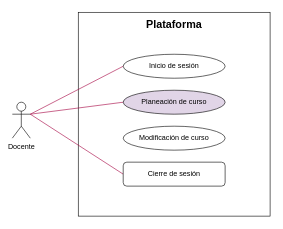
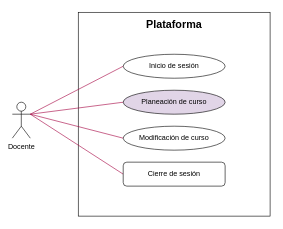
edge "Docente" -- "Modificación de curso": added
